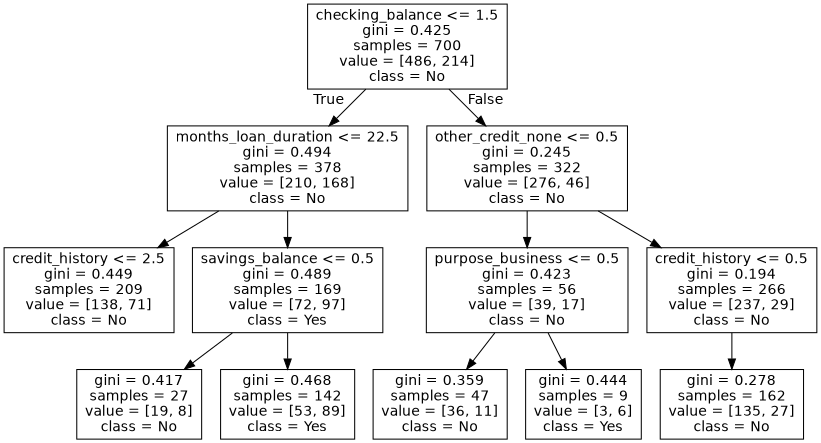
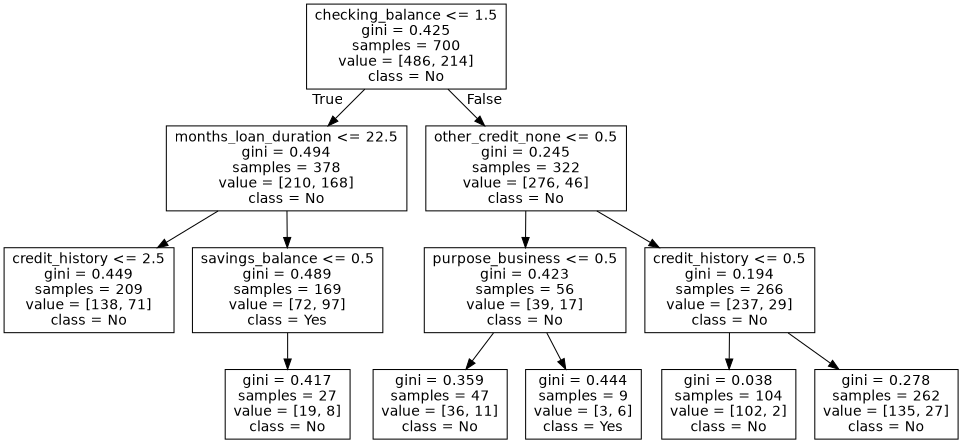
node "gini = 0.468 samples = 142 value = [53, 89] class = Yes": removed
node "gini = 0.038 samples = 104 value = [102, 2] class = No": added
node "gini = 0.278 samples = 162 value = [135, 27] class = No": label "gini = 0.278 samples = 162 value = [135, 27] class = No" -> "gini = 0.278 samples = 262 value = [135, 27] class = No"
